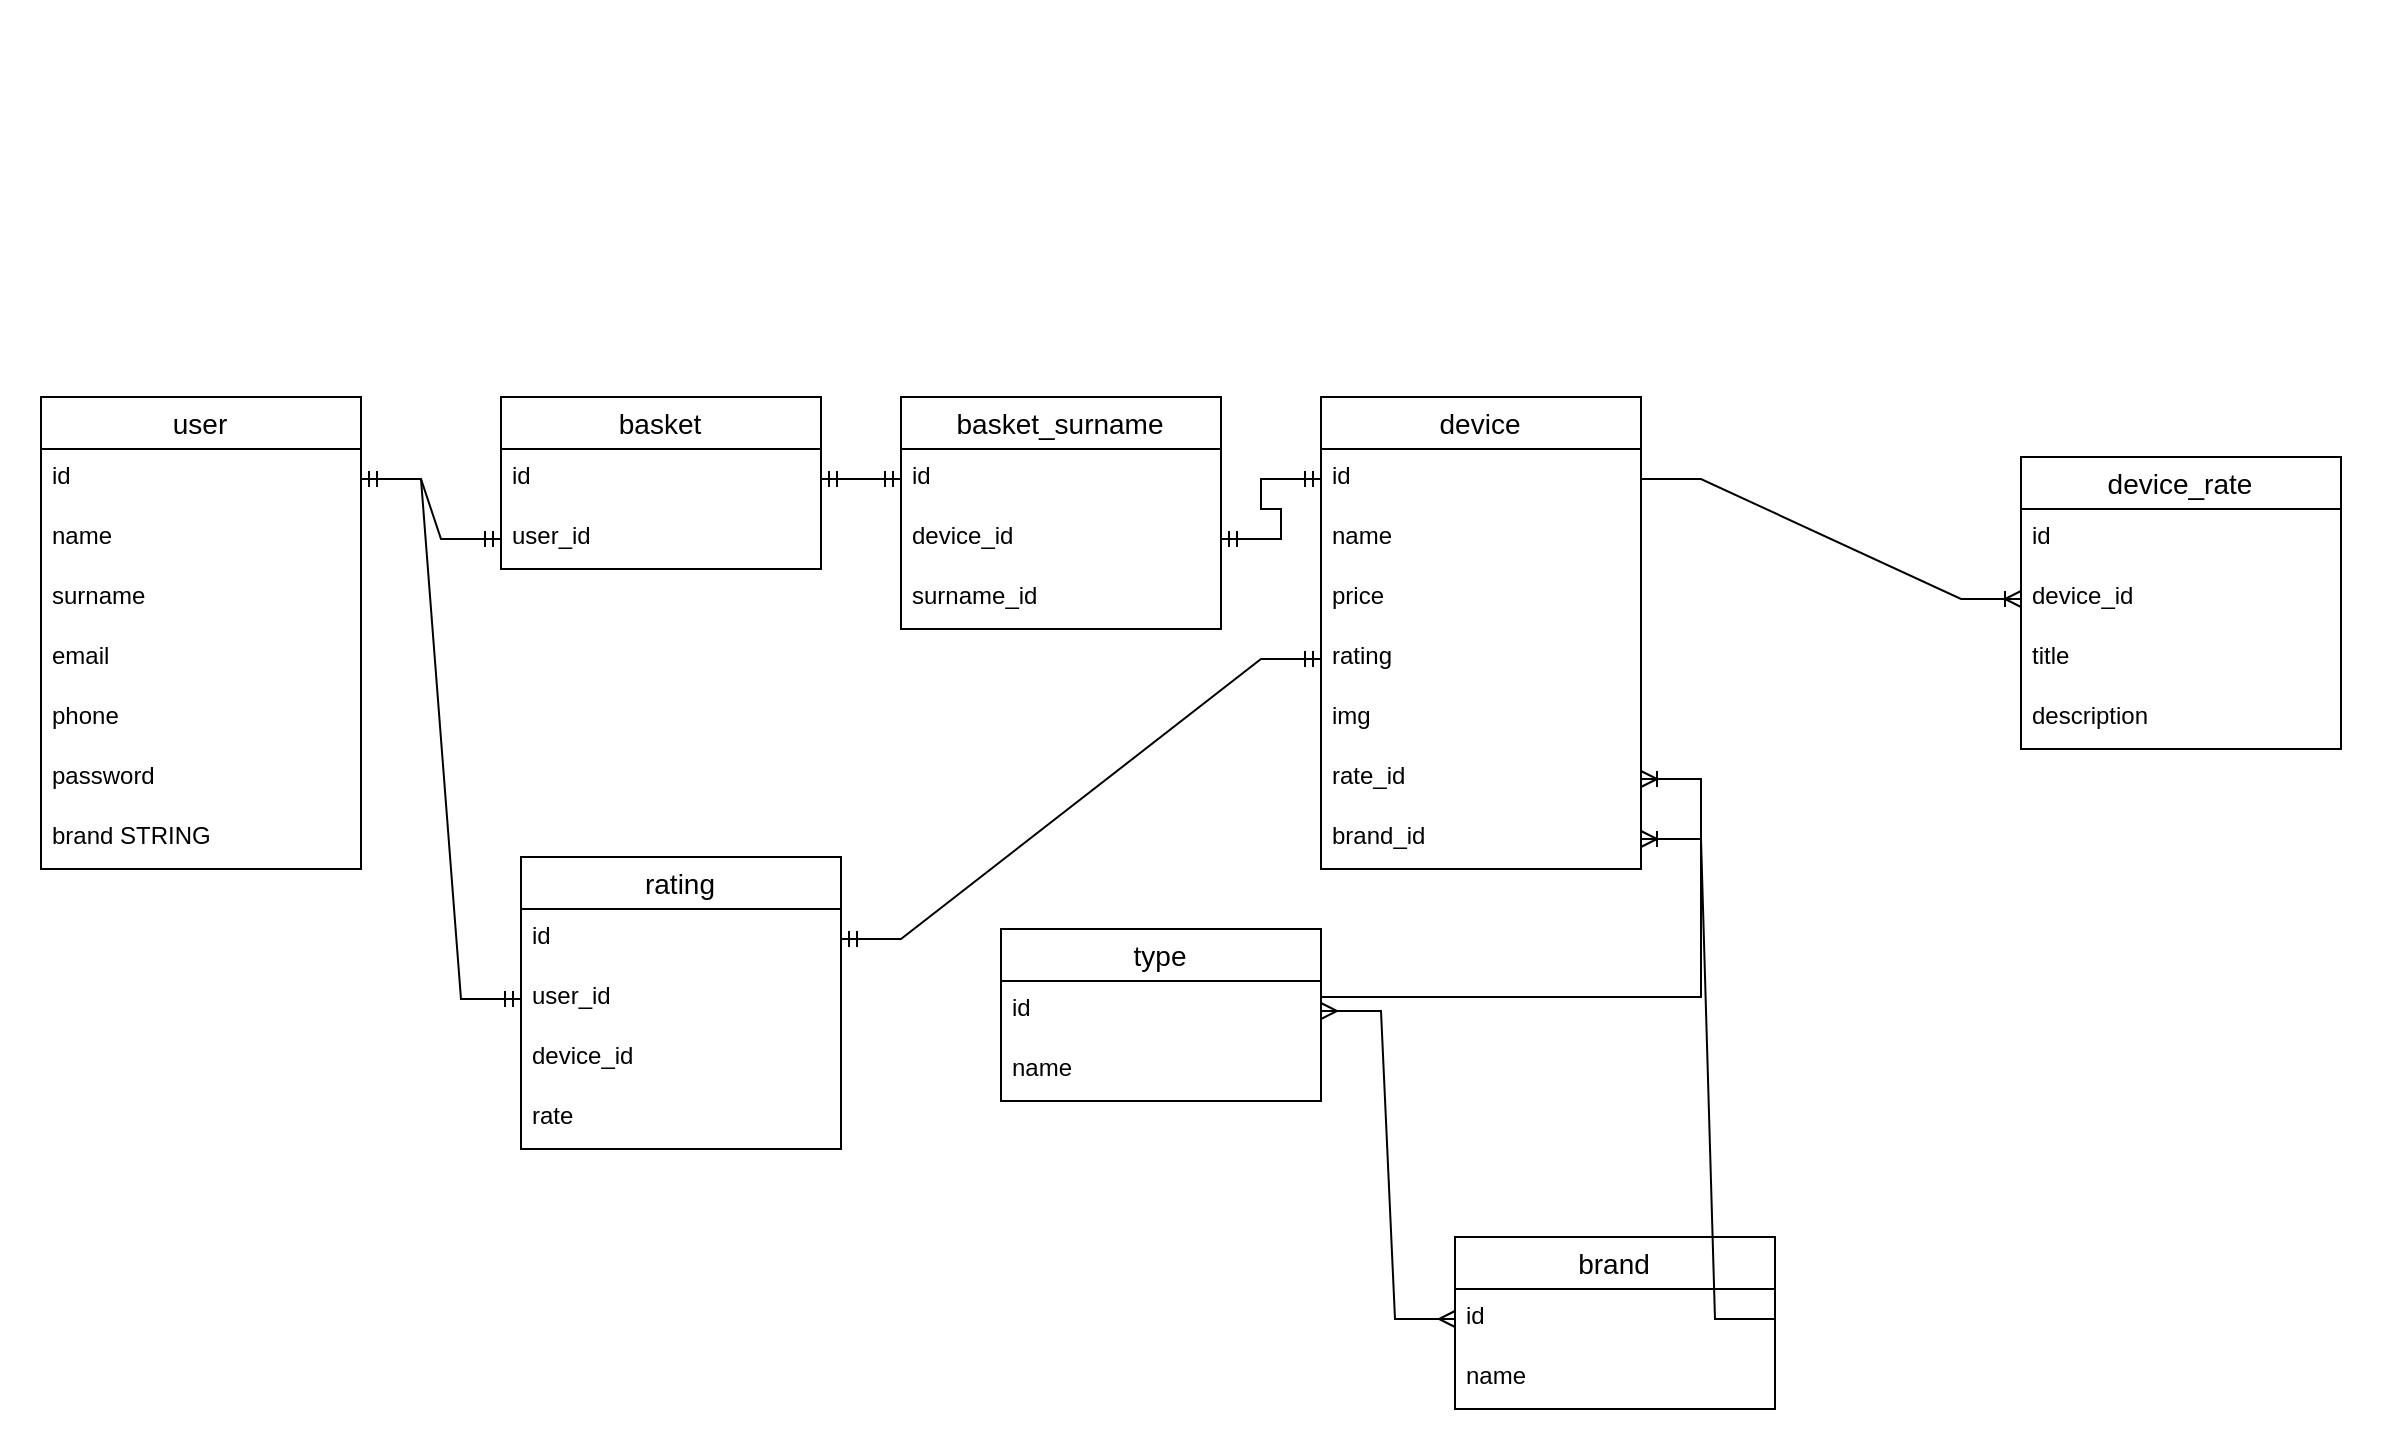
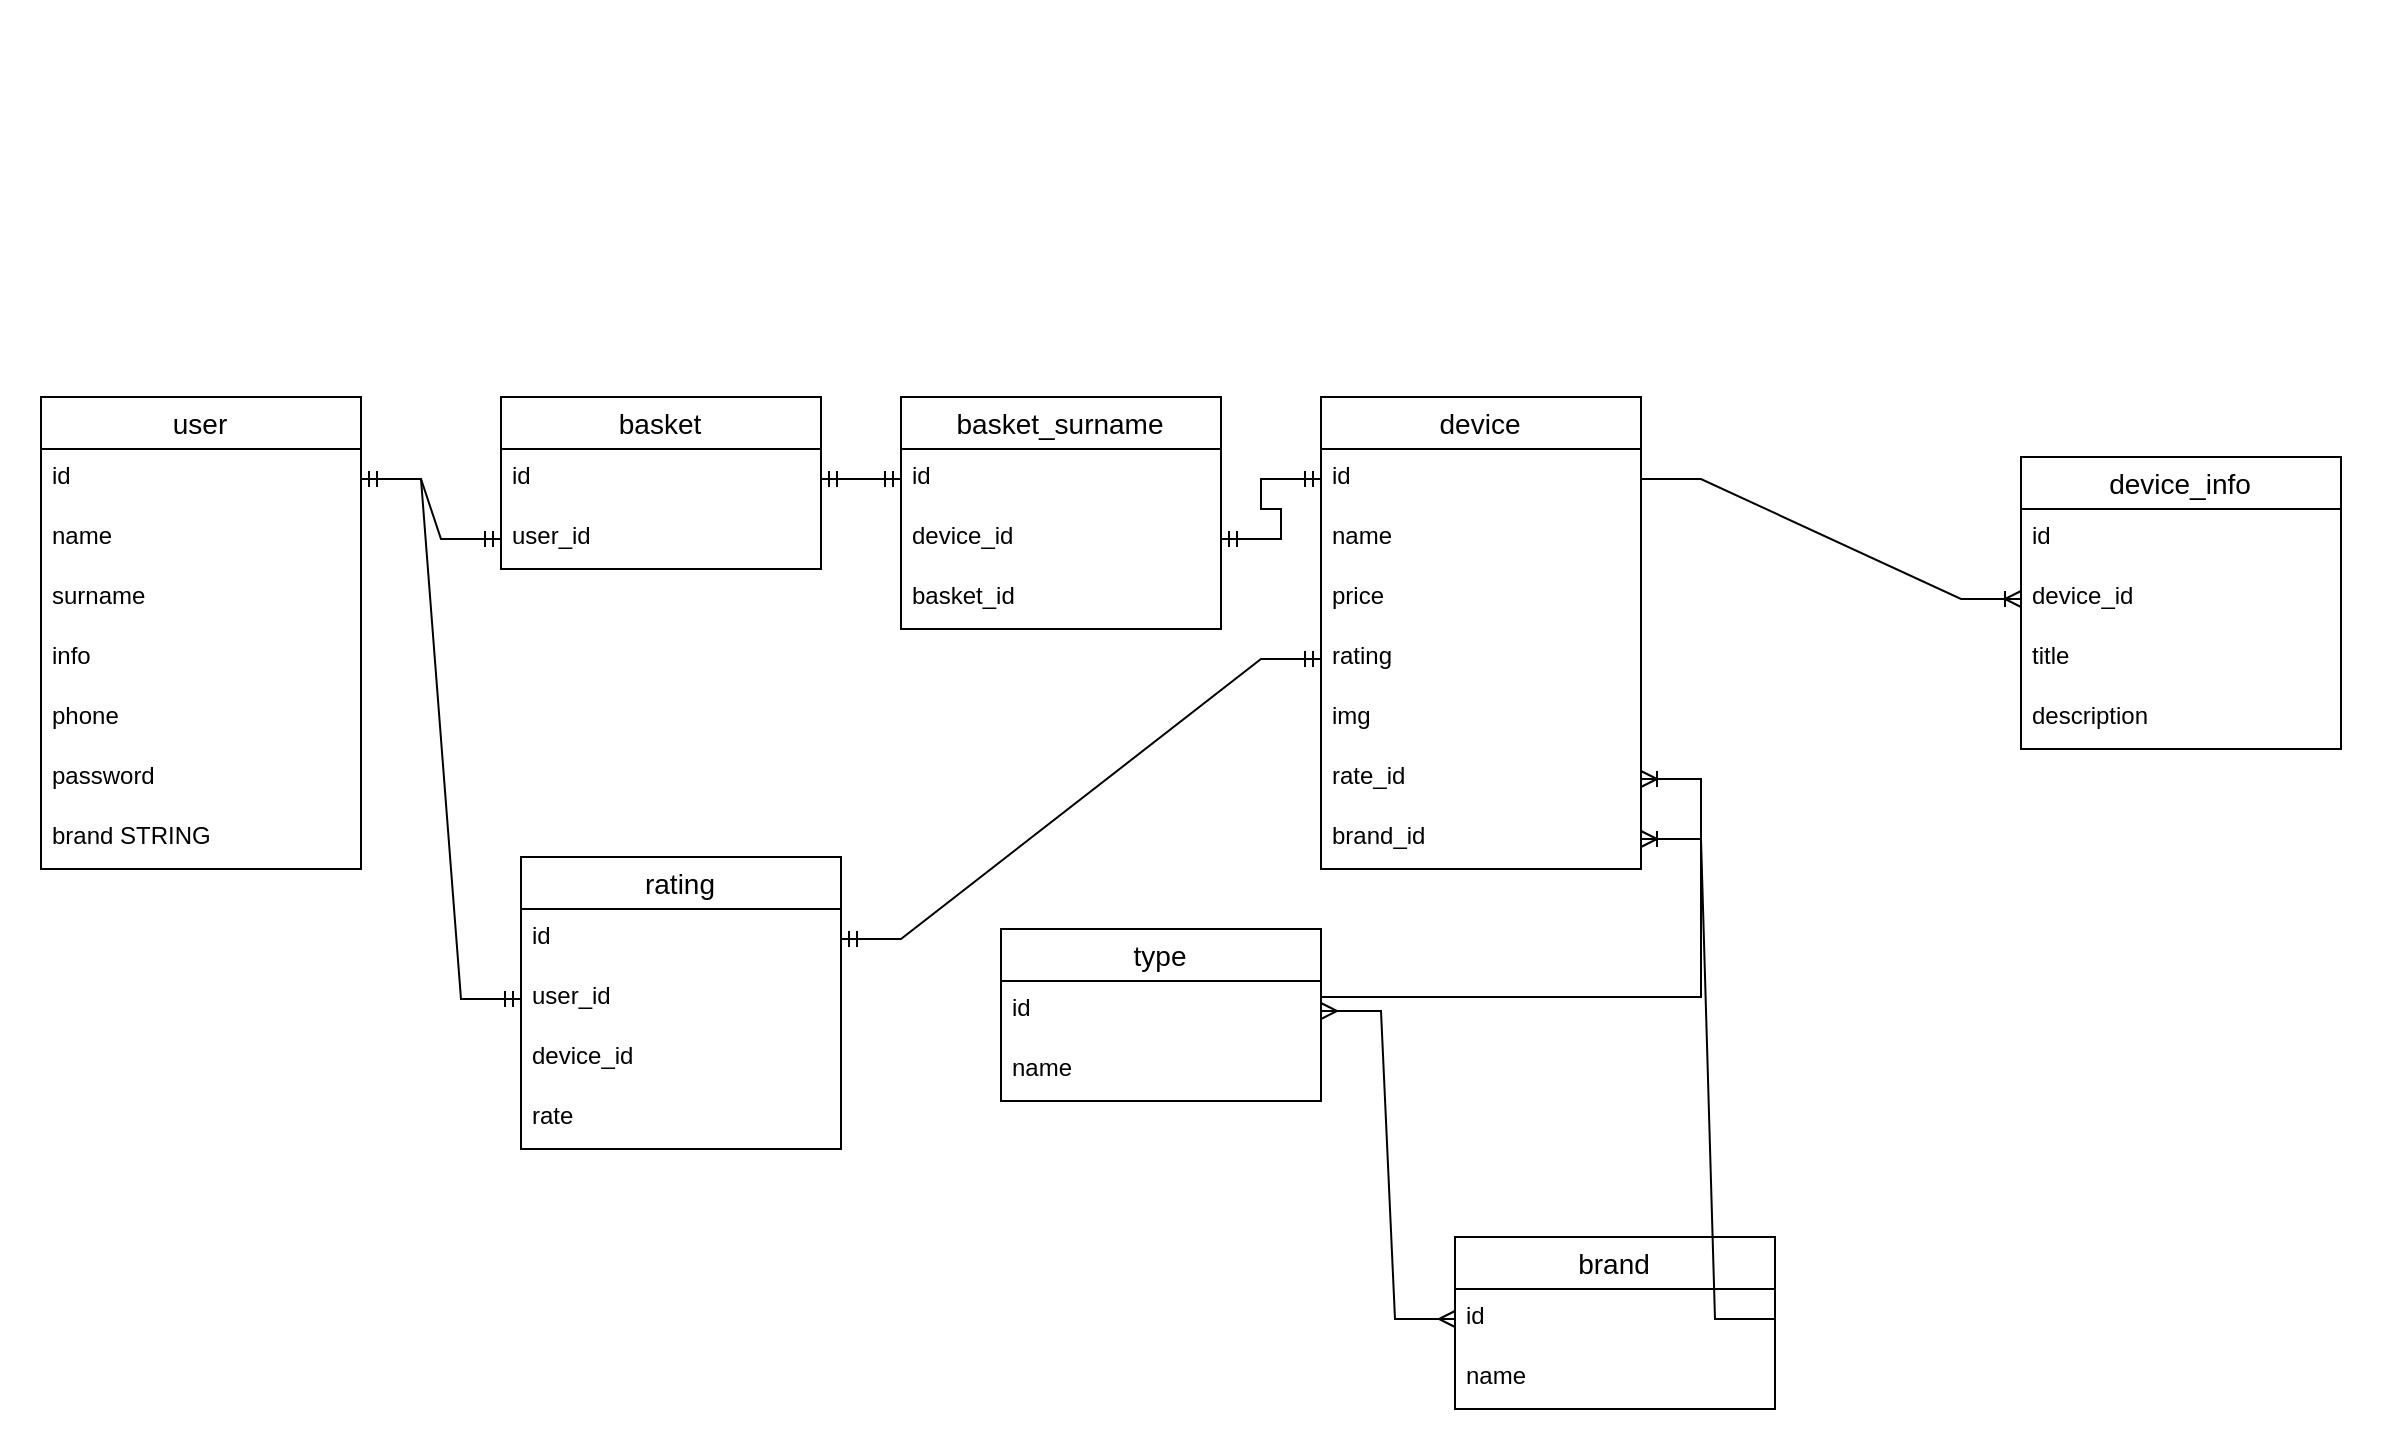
node "device_rate": label "device_rate" -> "device_info"
node "surname_id": label "surname_id" -> "basket_id"
node "email": label "email" -> "info"
